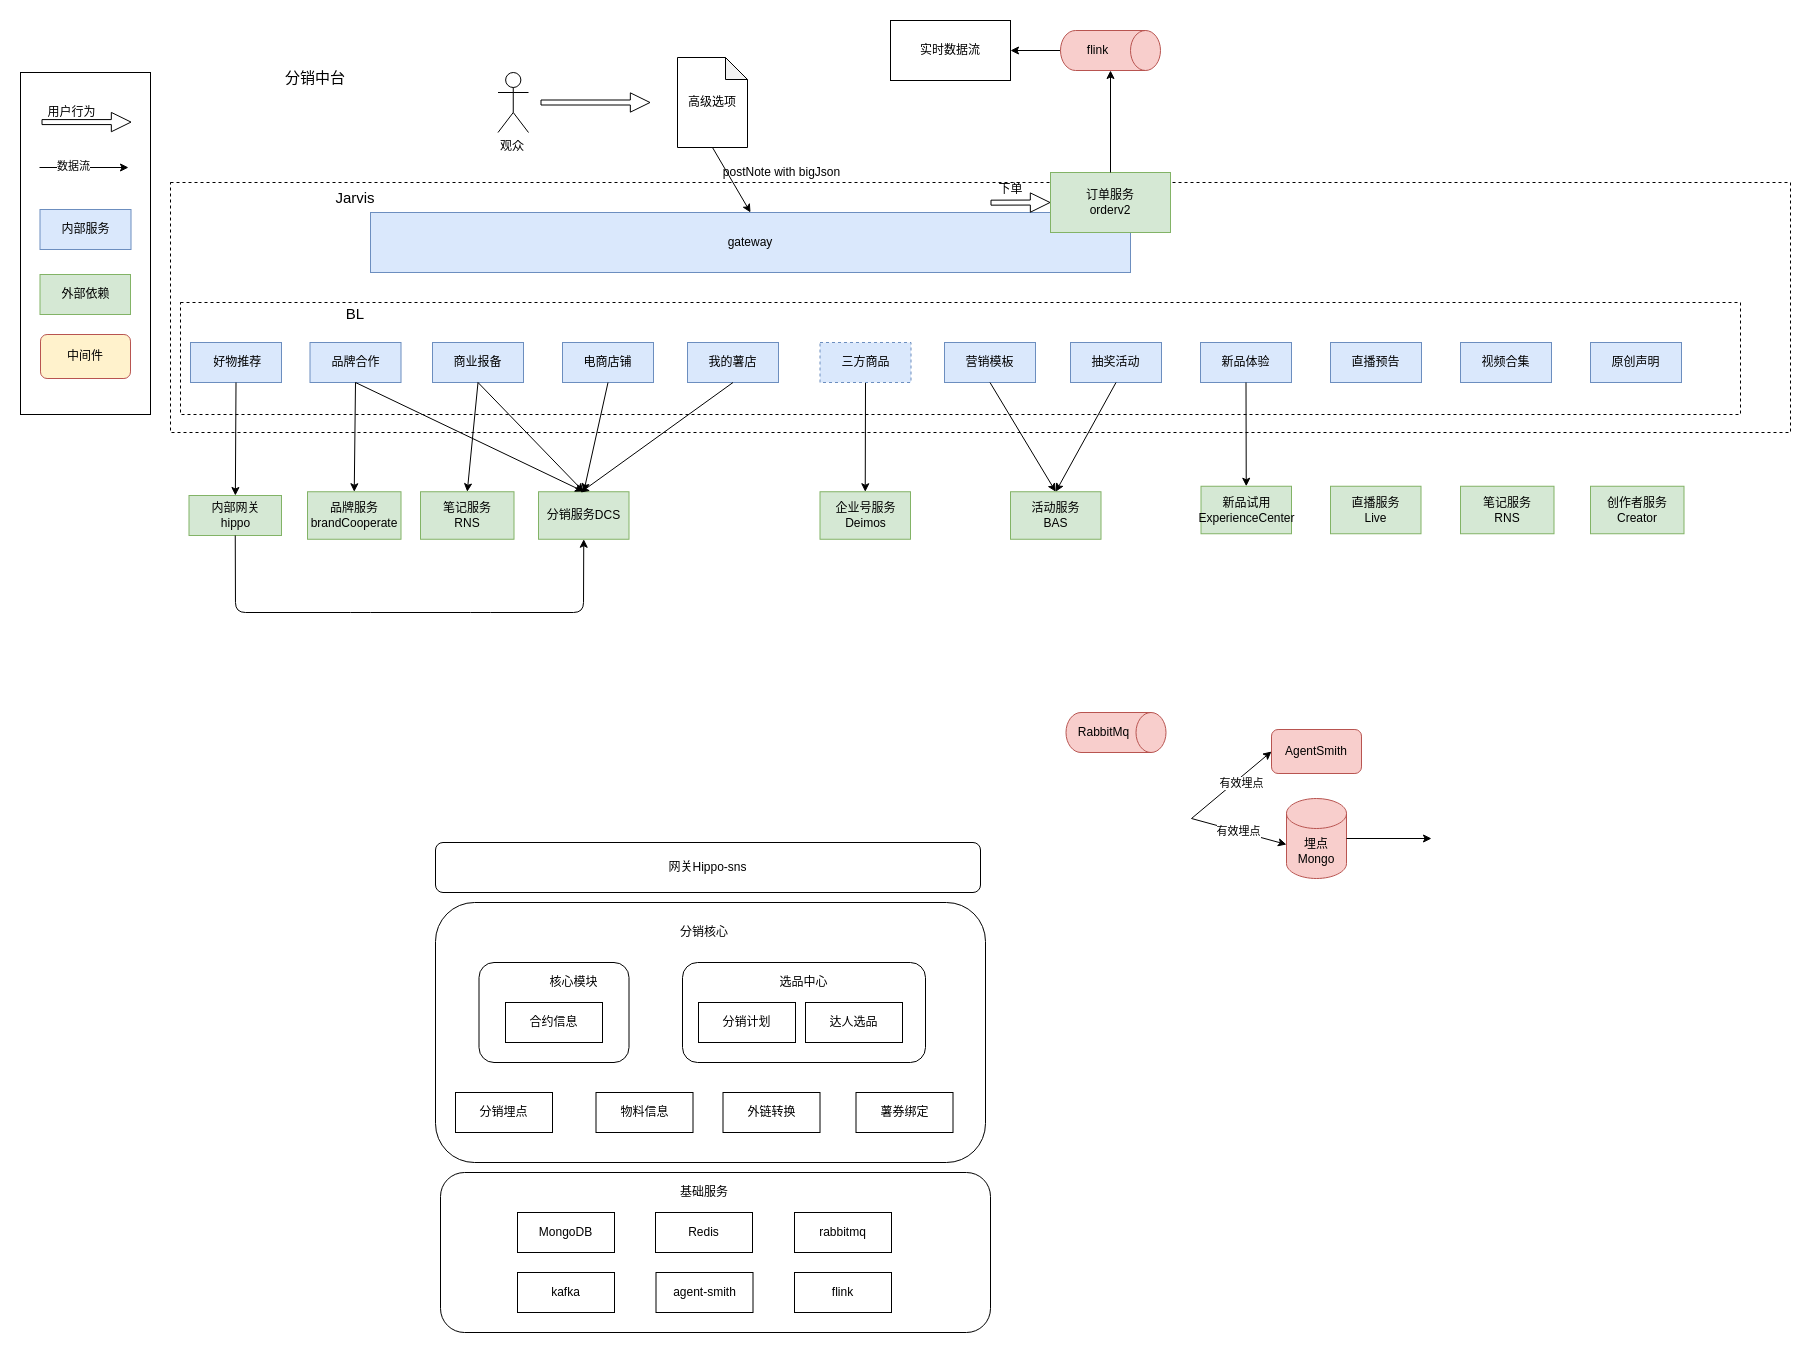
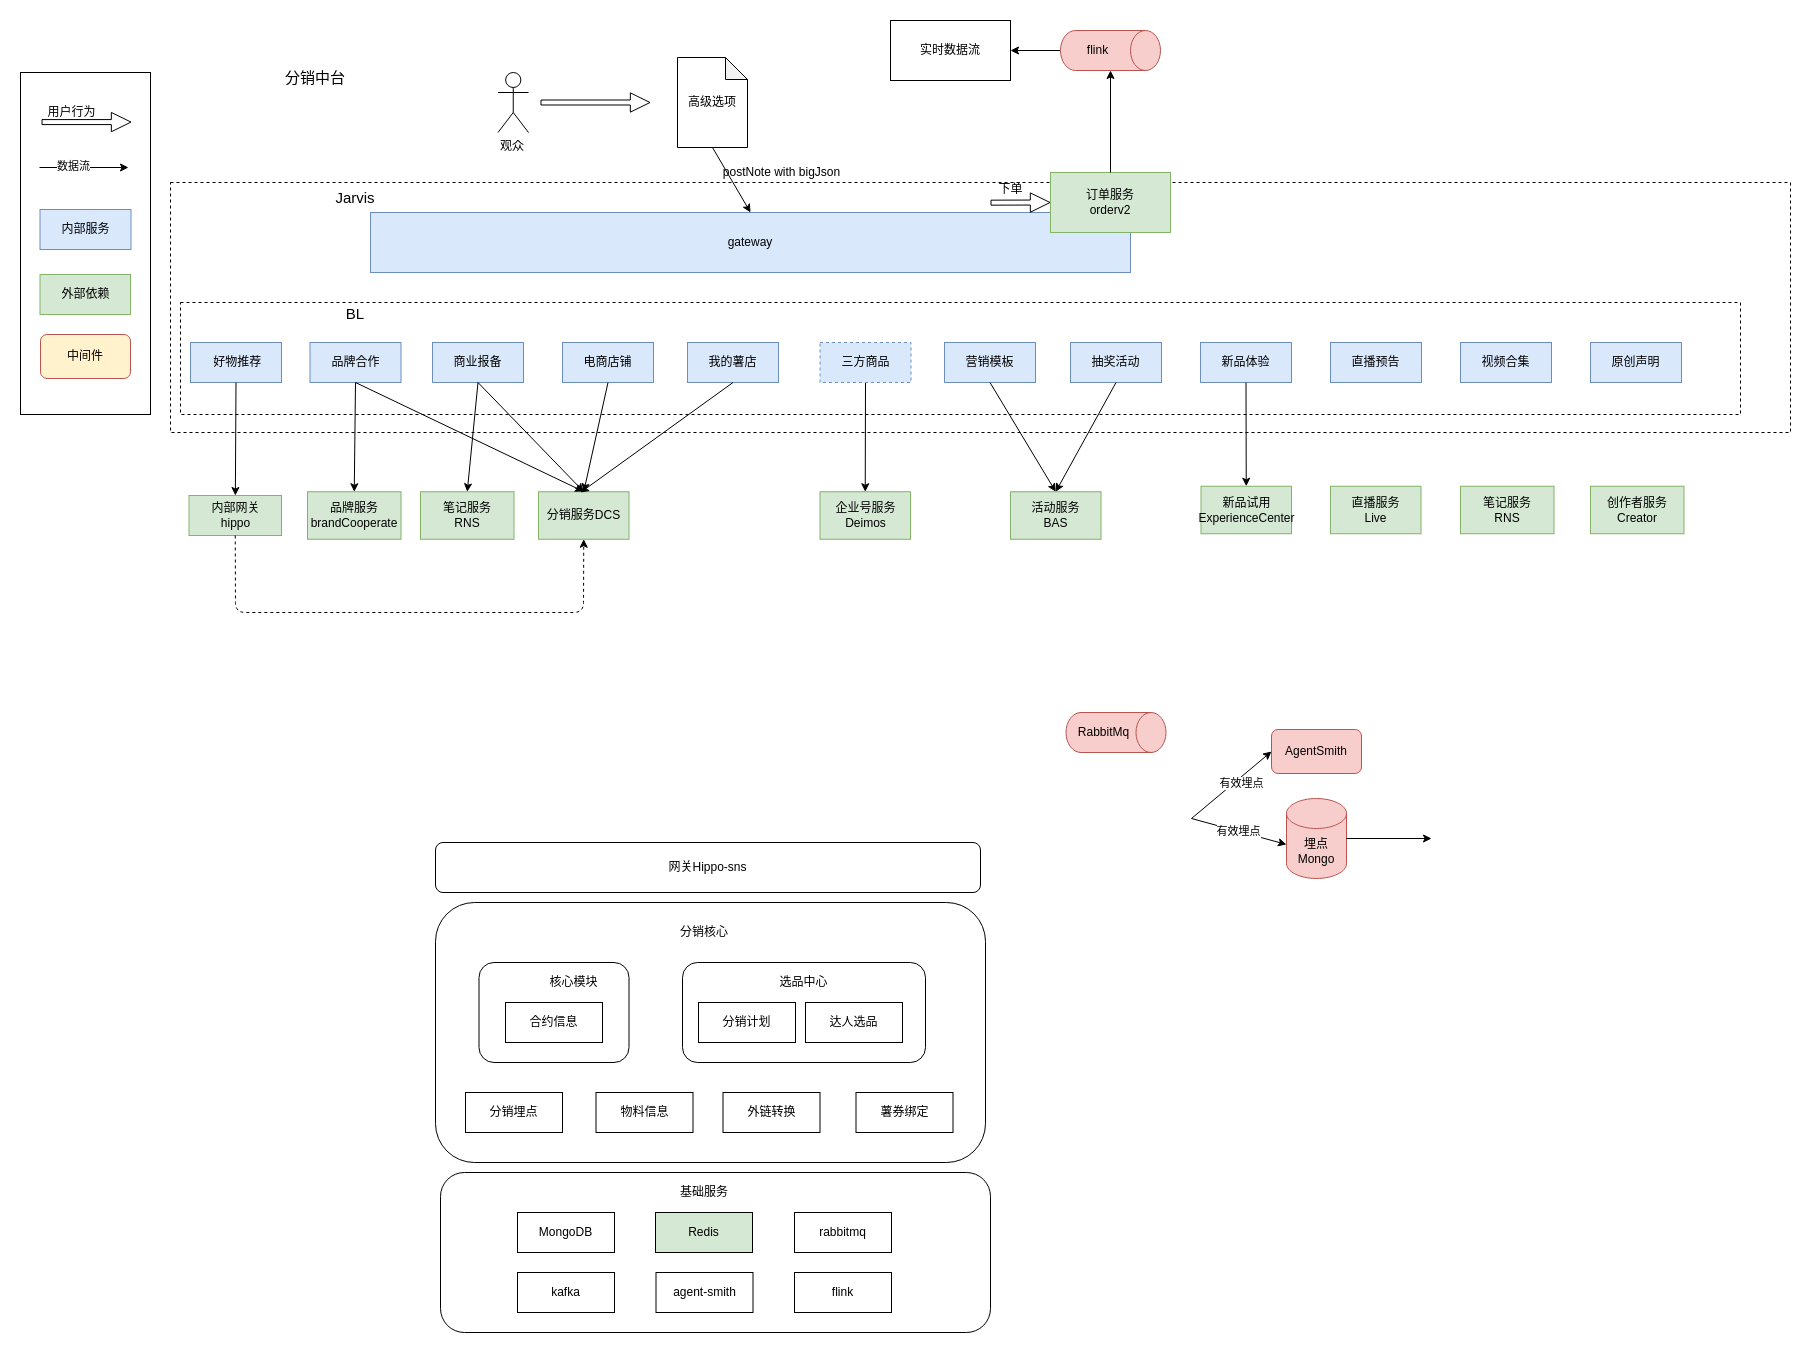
edge "内部网关 hippo" -> "分销服务DCS": style solid -> dashed
node "分销埋点": moved (504, 1113) -> (514, 1113)
node "Redis": fillcolor #ffffff -> #d5e8d4
